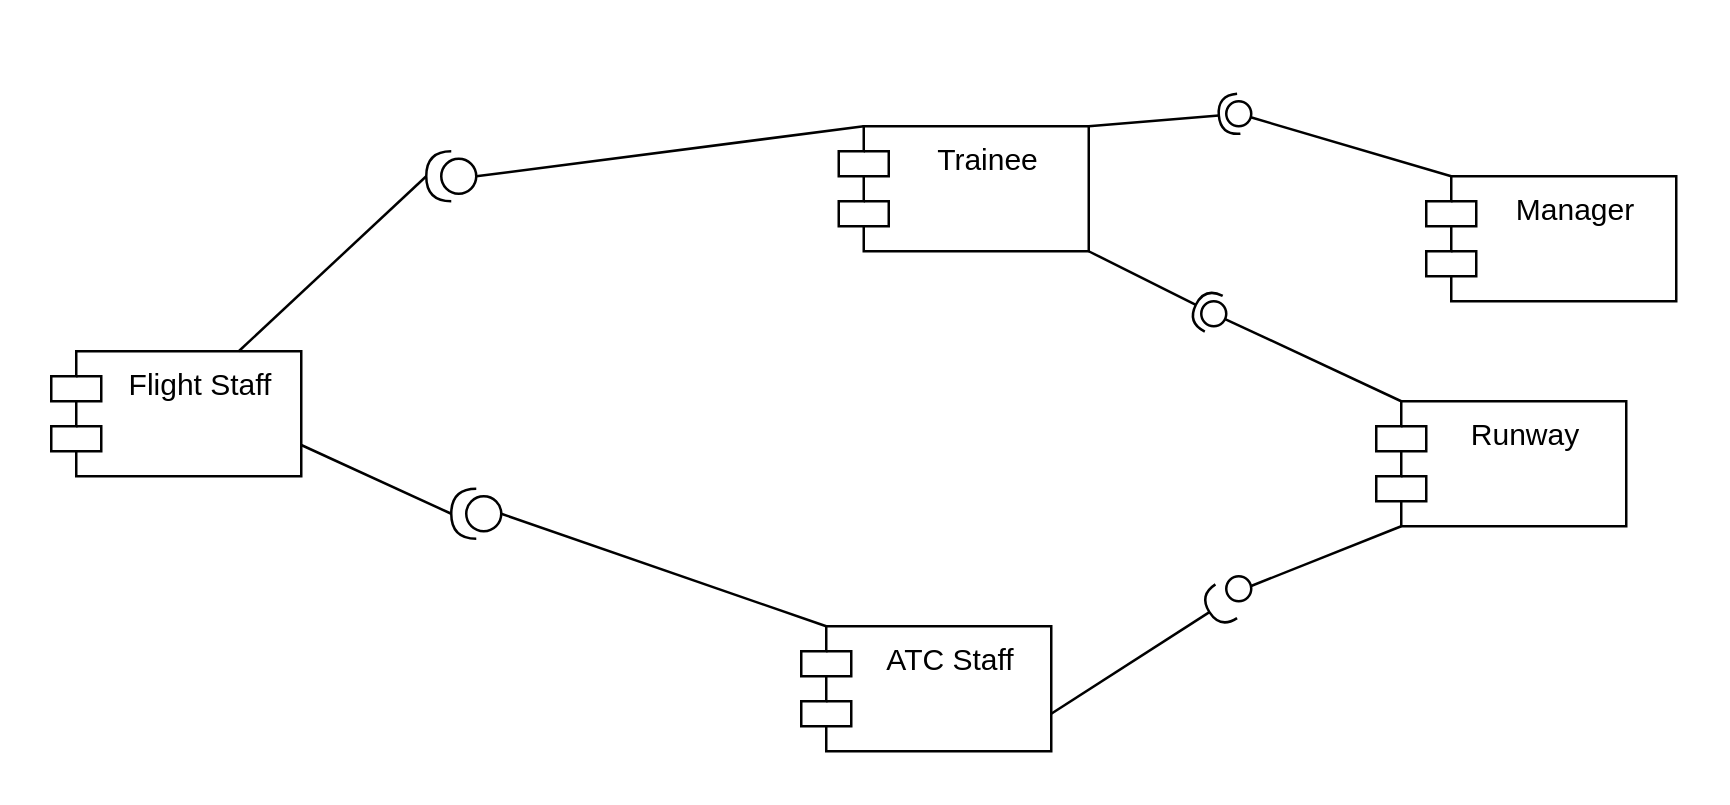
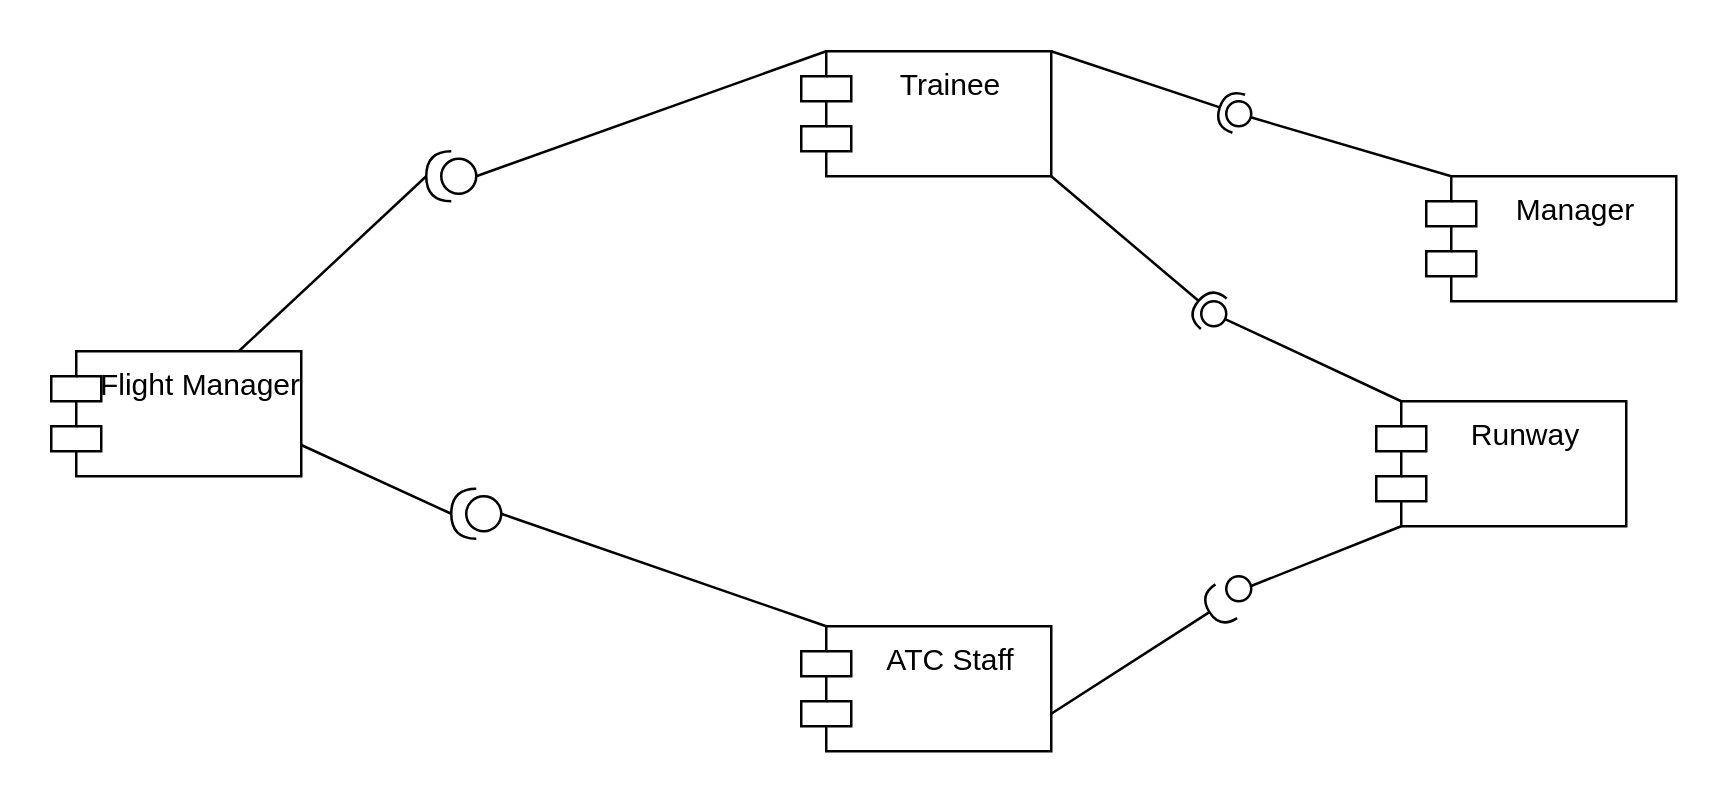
node "Trainee": moved (964, 189) -> (926, 114)
node "Flight Staff": label "Flight Staff" -> "Flight Manager"
